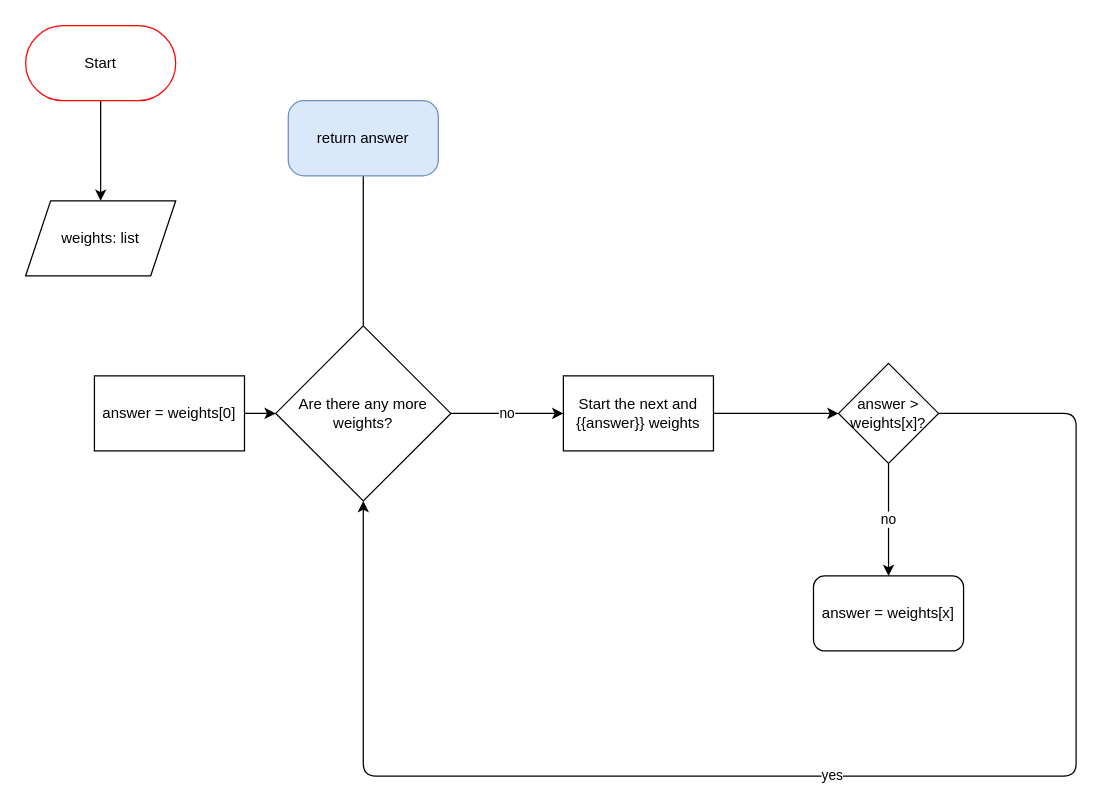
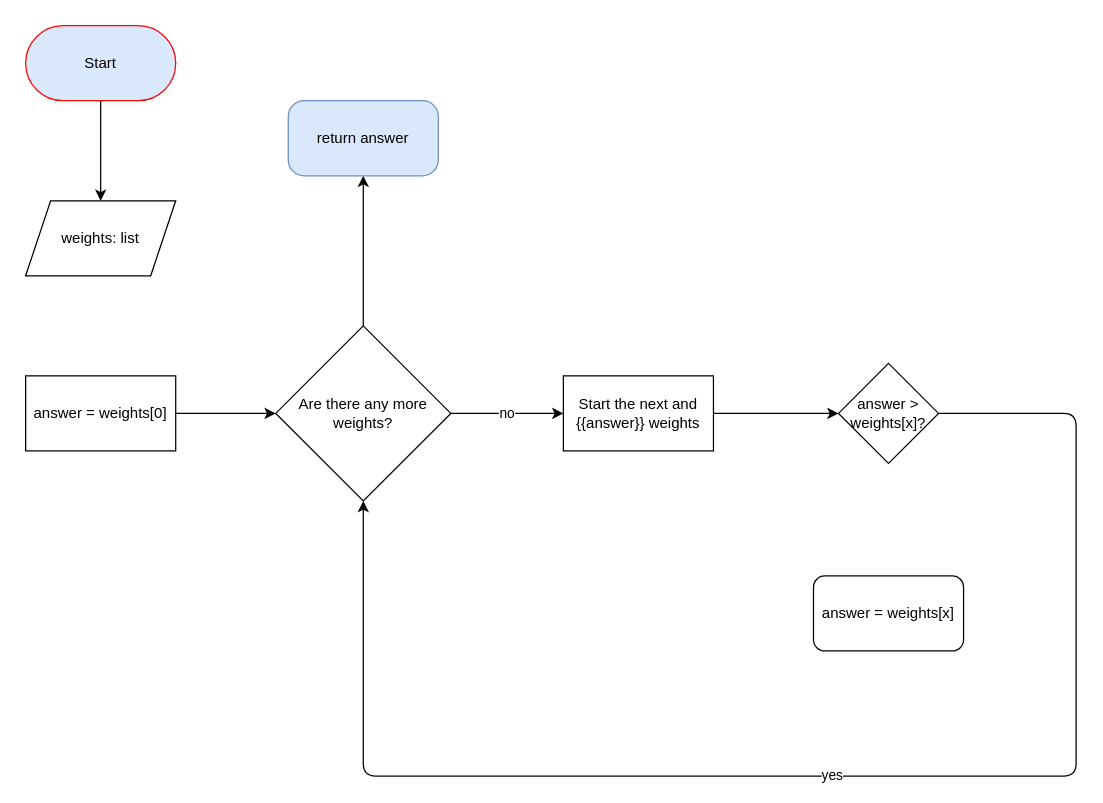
node "Start": fillcolor #ffffff -> #dae8fc
edge "return answer" -- "Are there any more weights?": arrowhead none -> classic
node "answer = weights[0]": moved (169, 413) -> (101, 413)
edge "answer > weights[x]?" -> "answer = weights[x]": removed, label "no"
